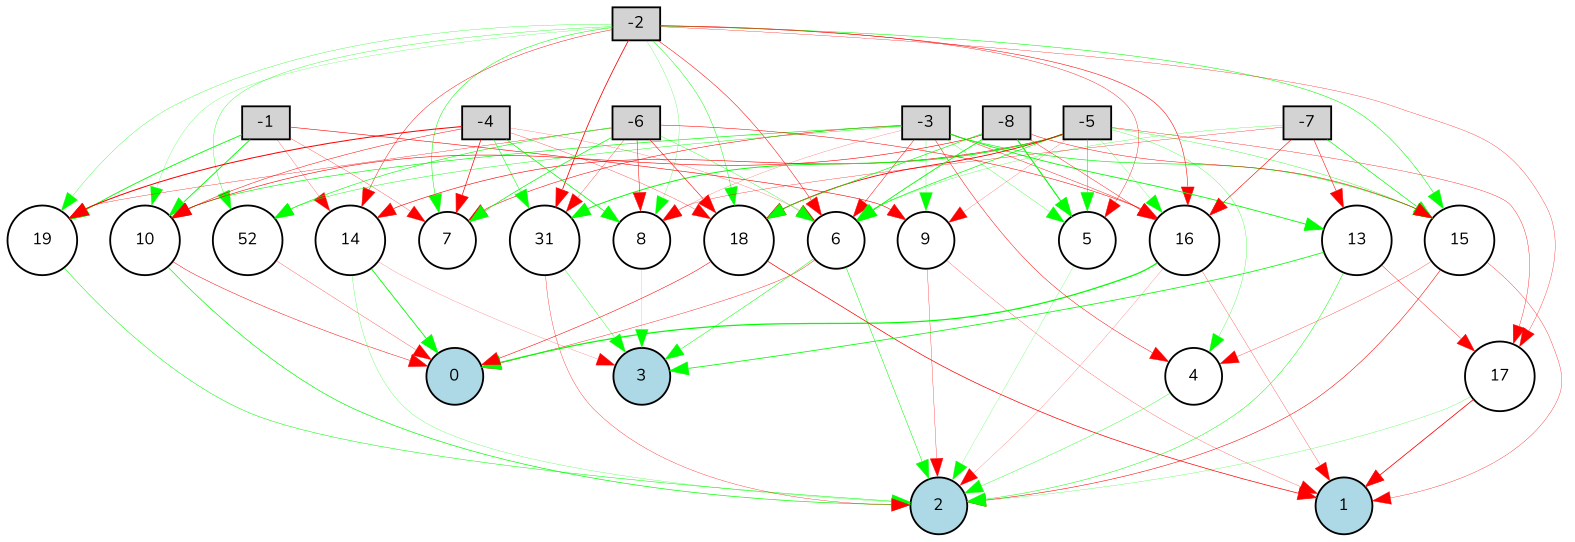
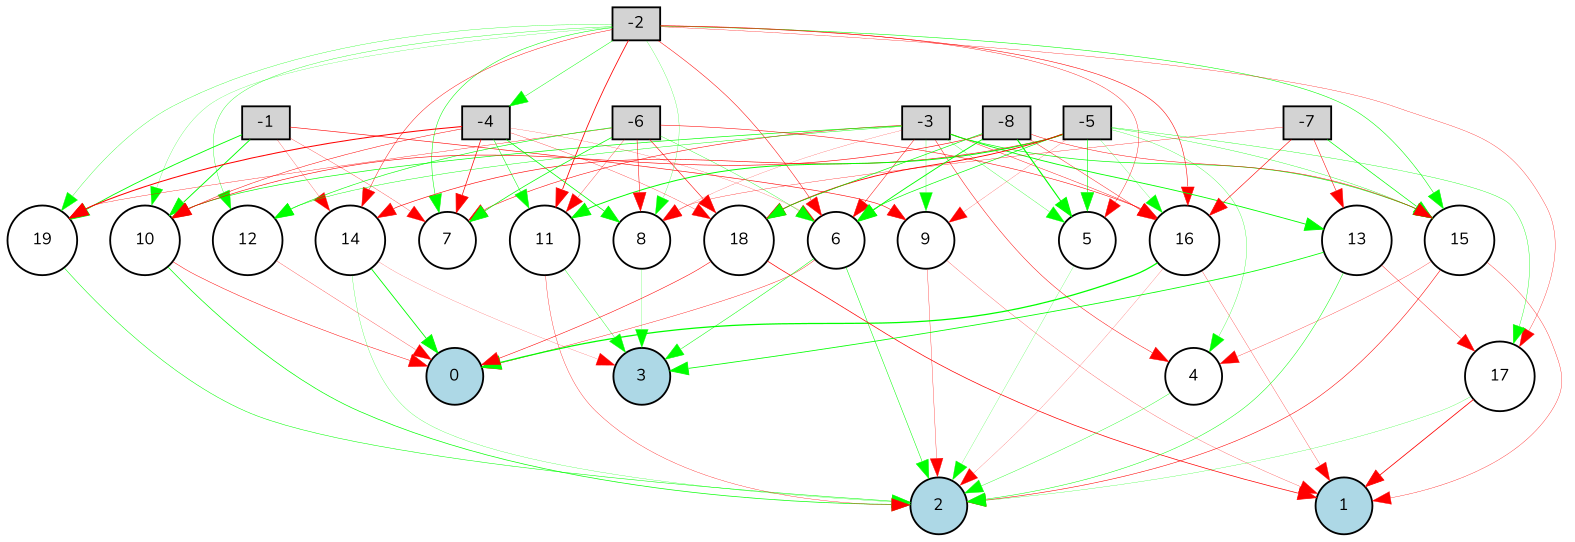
edge "-2" -> "18": now "-2" -> "-4"
edge "-7" -> "6": removed
edge "-5" -> "17": color red -> green
node "52": label "52" -> "12"
node "31": label "31" -> "11"
